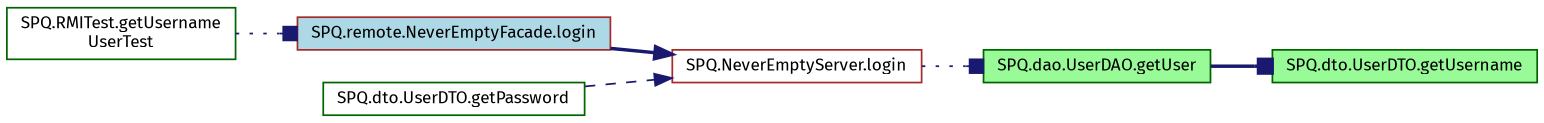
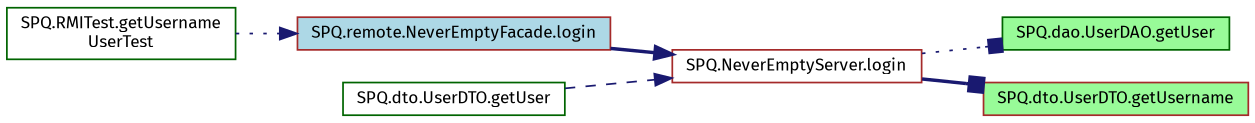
edge "SPQ.RMITest.getUsername UserTest" -> "SPQ.remote.NeverEmptyFacade.login": arrowhead box -> normal
edge "SPQ.dao.UserDAO.getUser" -> "SPQ.dto.UserDTO.getUsername": now "SPQ.NeverEmptyServer.login" -> "SPQ.dto.UserDTO.getUsername"
node "SPQ.dto.UserDTO.getUsername": color darkgreen -> brown
node "SPQ.dto.UserDTO.getPassword": label "SPQ.dto.UserDTO.getPassword" -> "SPQ.dto.UserDTO.getUser"
